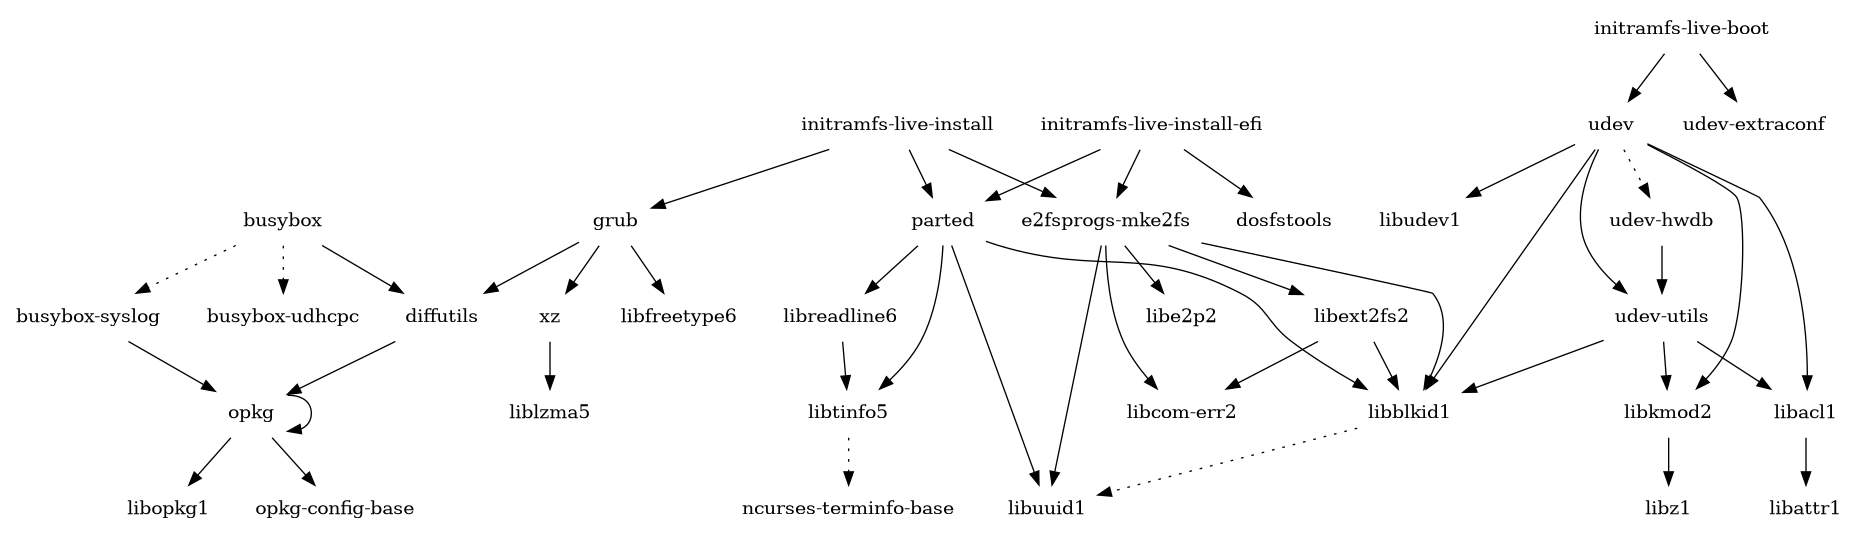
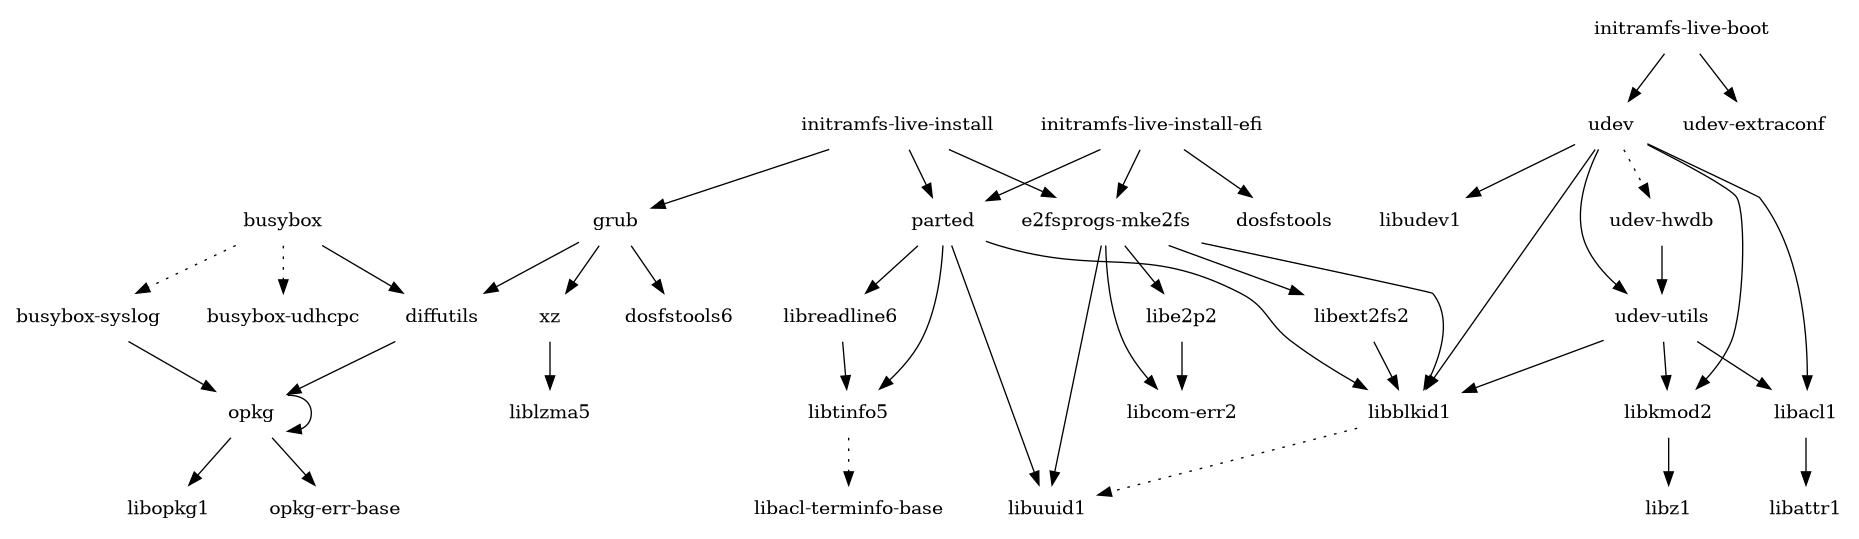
node "libfreetype6": label "libfreetype6" -> "dosfstools6"
edge "libext2fs2" -> "libcom-err2": now "libe2p2" -> "libcom-err2"
node "opkg-config-base": label "opkg-config-base" -> "opkg-err-base"
node "ncurses-terminfo-base": label "ncurses-terminfo-base" -> "libacl-terminfo-base"
